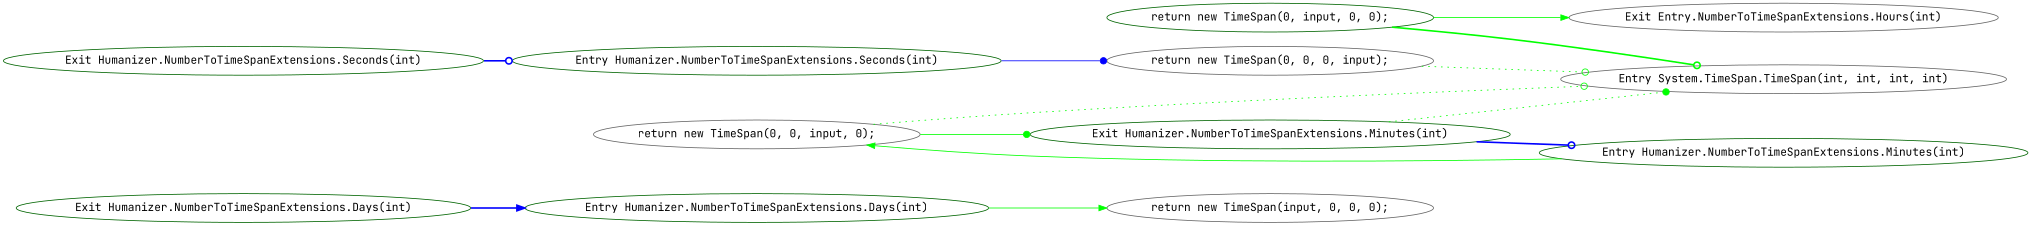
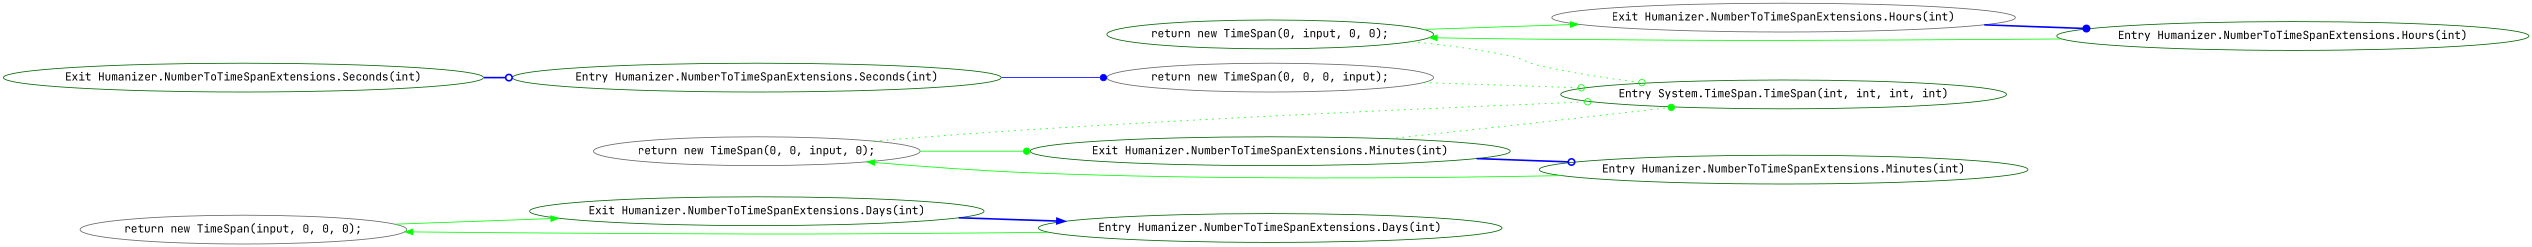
node "Exit Entry.NumberToTimeSpanExtensions.Hours(int)": label "Exit Entry.NumberToTimeSpanExtensions.Hours(int)" -> "Exit Humanizer.NumberToTimeSpanExtensions.Hours(int)"
node "Entry Humanizer.NumberToTimeSpanExtensions.Hours(int)": added
edge "return new TimeSpan(0, input, 0, 0);" -> "Entry System.TimeSpan.TimeSpan(int, int, int, int)": style bold -> dotted
node "Entry System.TimeSpan.TimeSpan(int, int, int, int)": color gray40 -> darkgreen
edge "return new TimeSpan(input, 0, 0, 0);" -> "Exit Humanizer.NumberToTimeSpanExtensions.Days(int)": added
